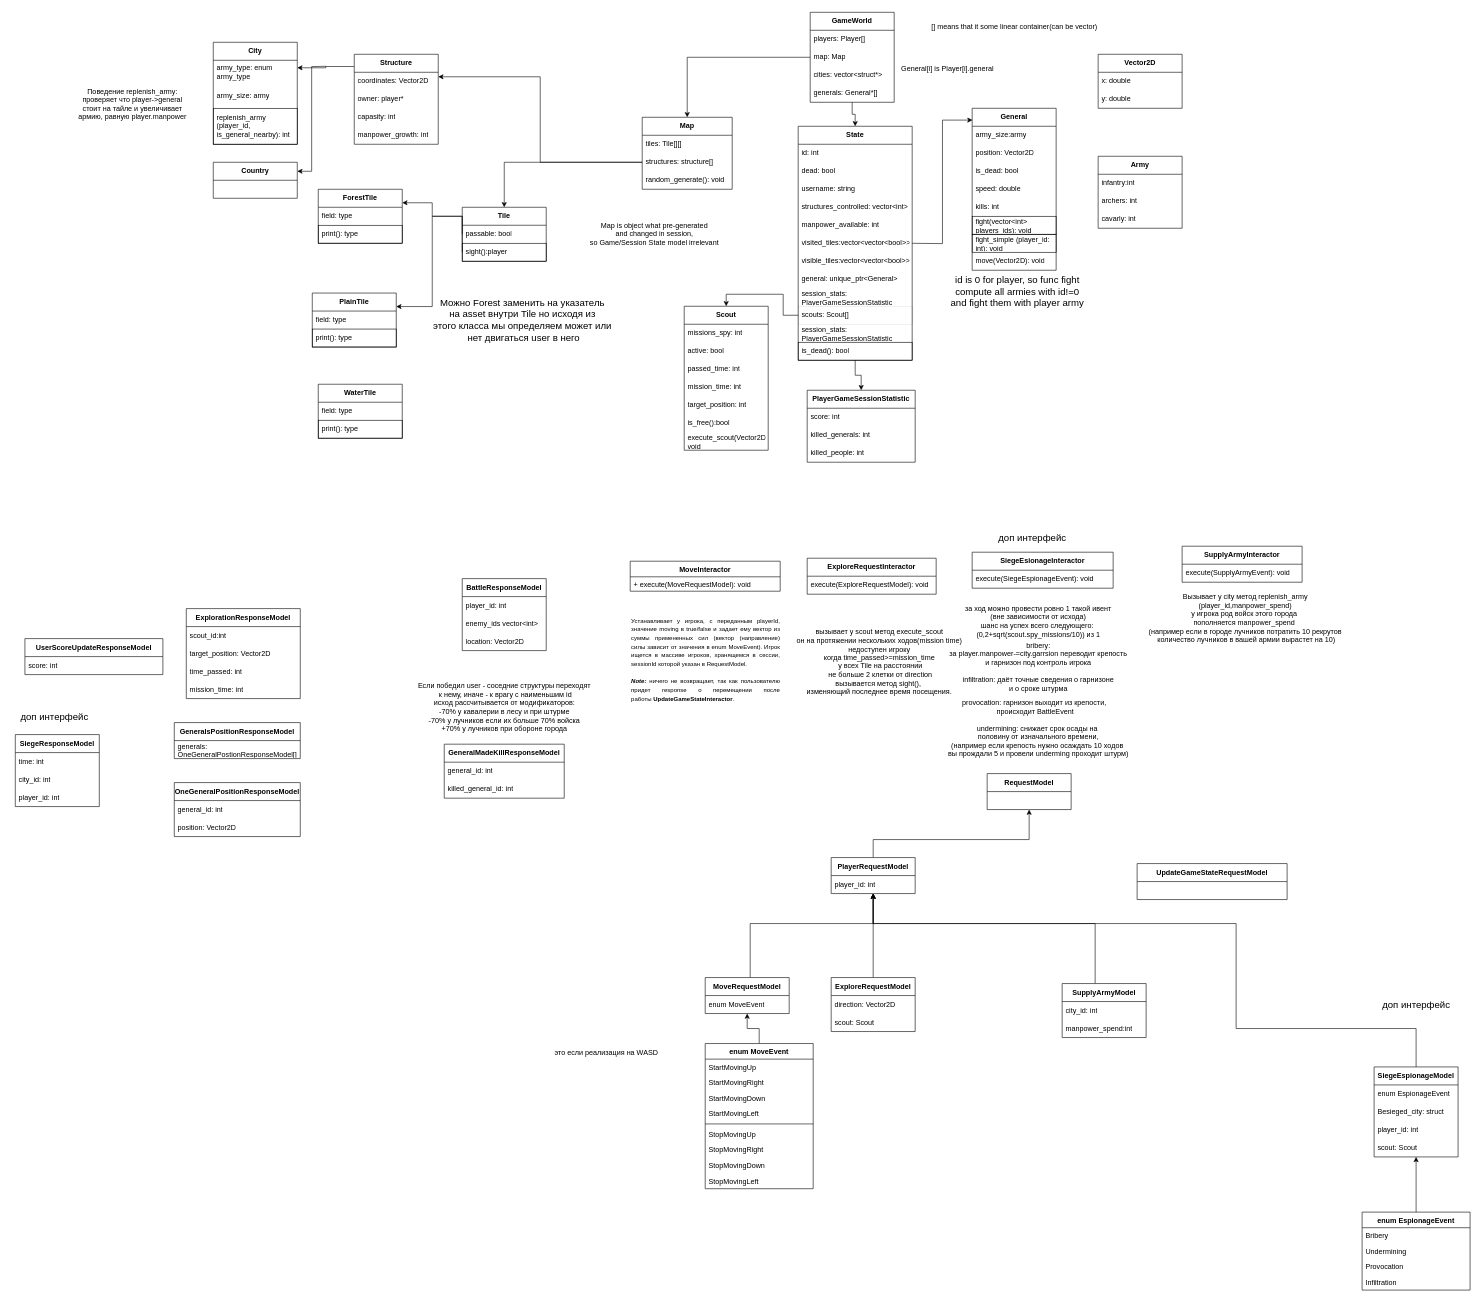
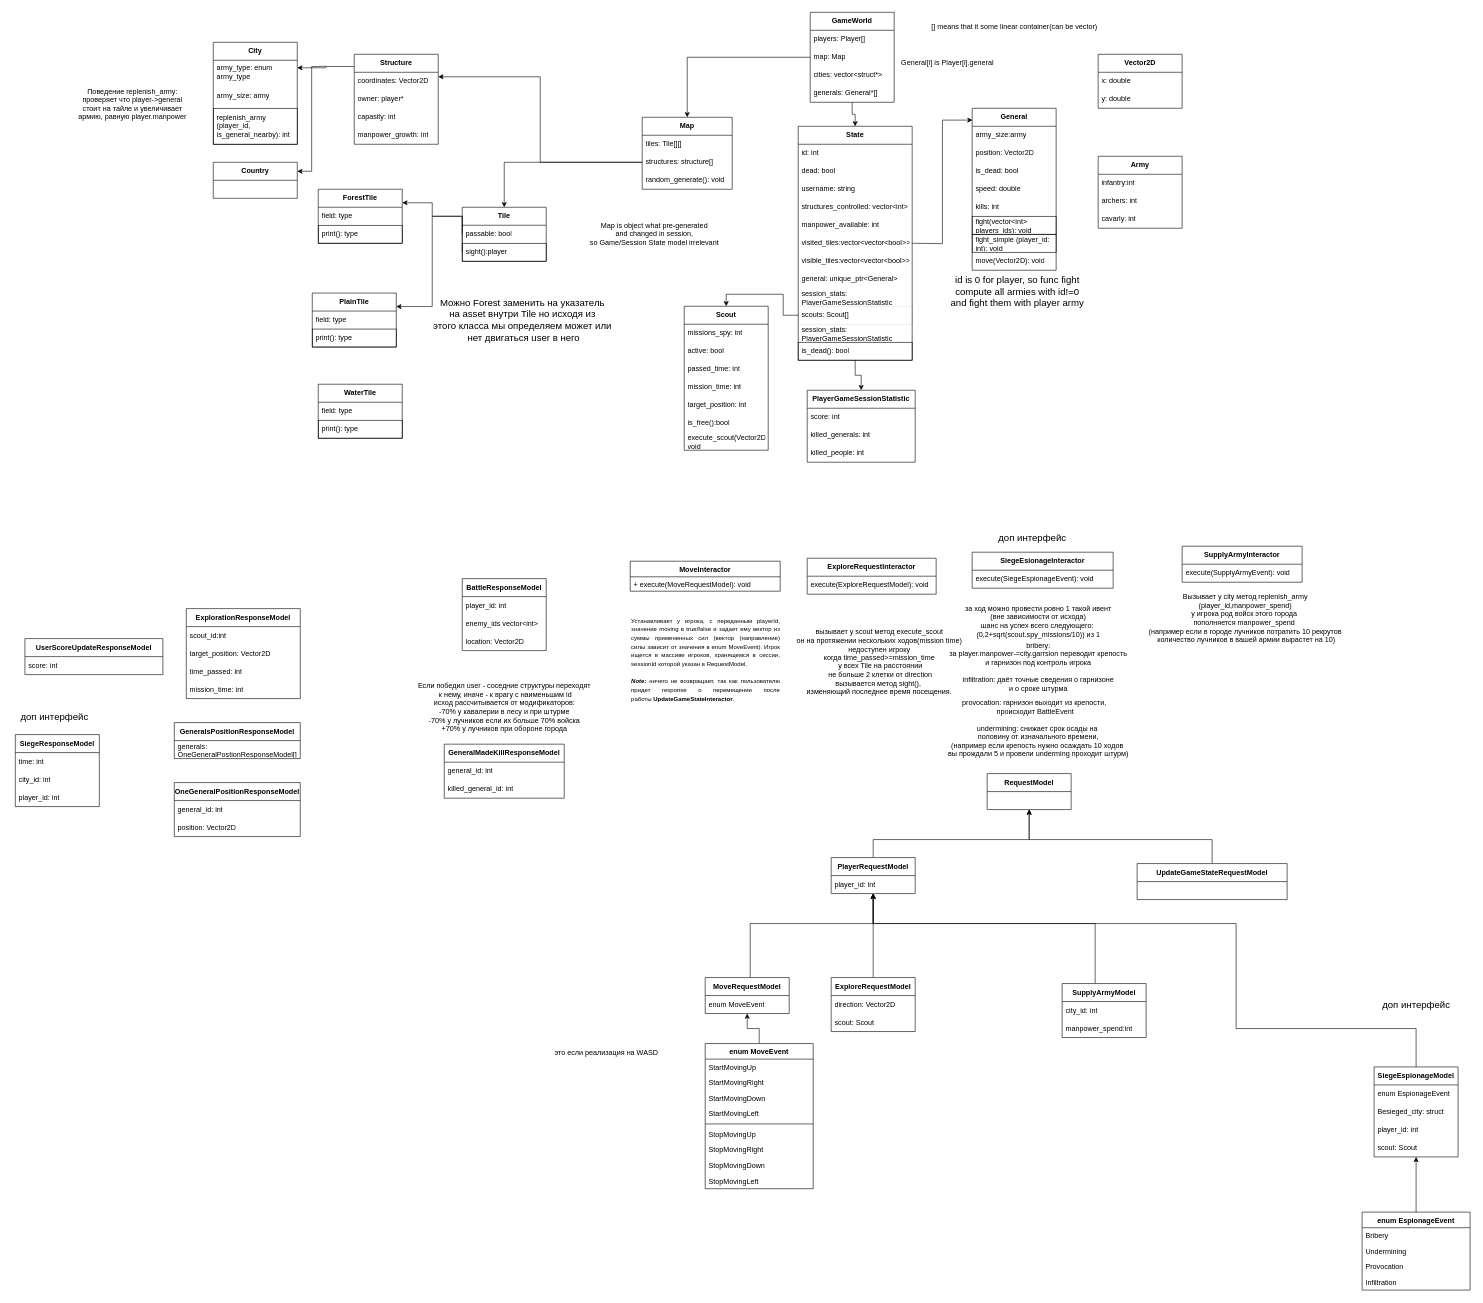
node "General[i] is Player[i].general": moved (957, 72) -> (957, 66)
edge "UpdateGameStateRequestModel" -> "RequestModel": added
